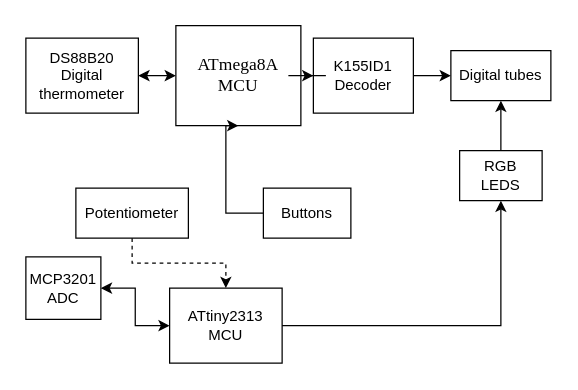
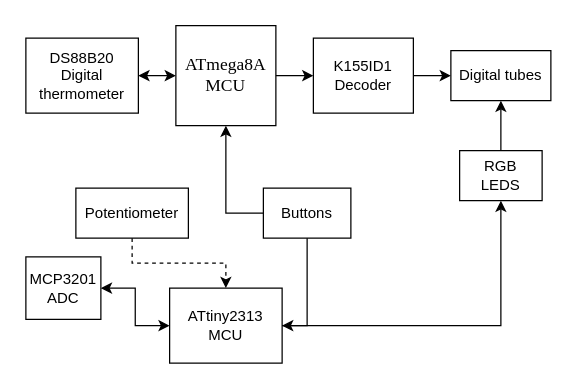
node "ATmega8A MCU": size 125x100 -> 100x100
edge "Buttons" -> "ATtiny2313 MCU": added
